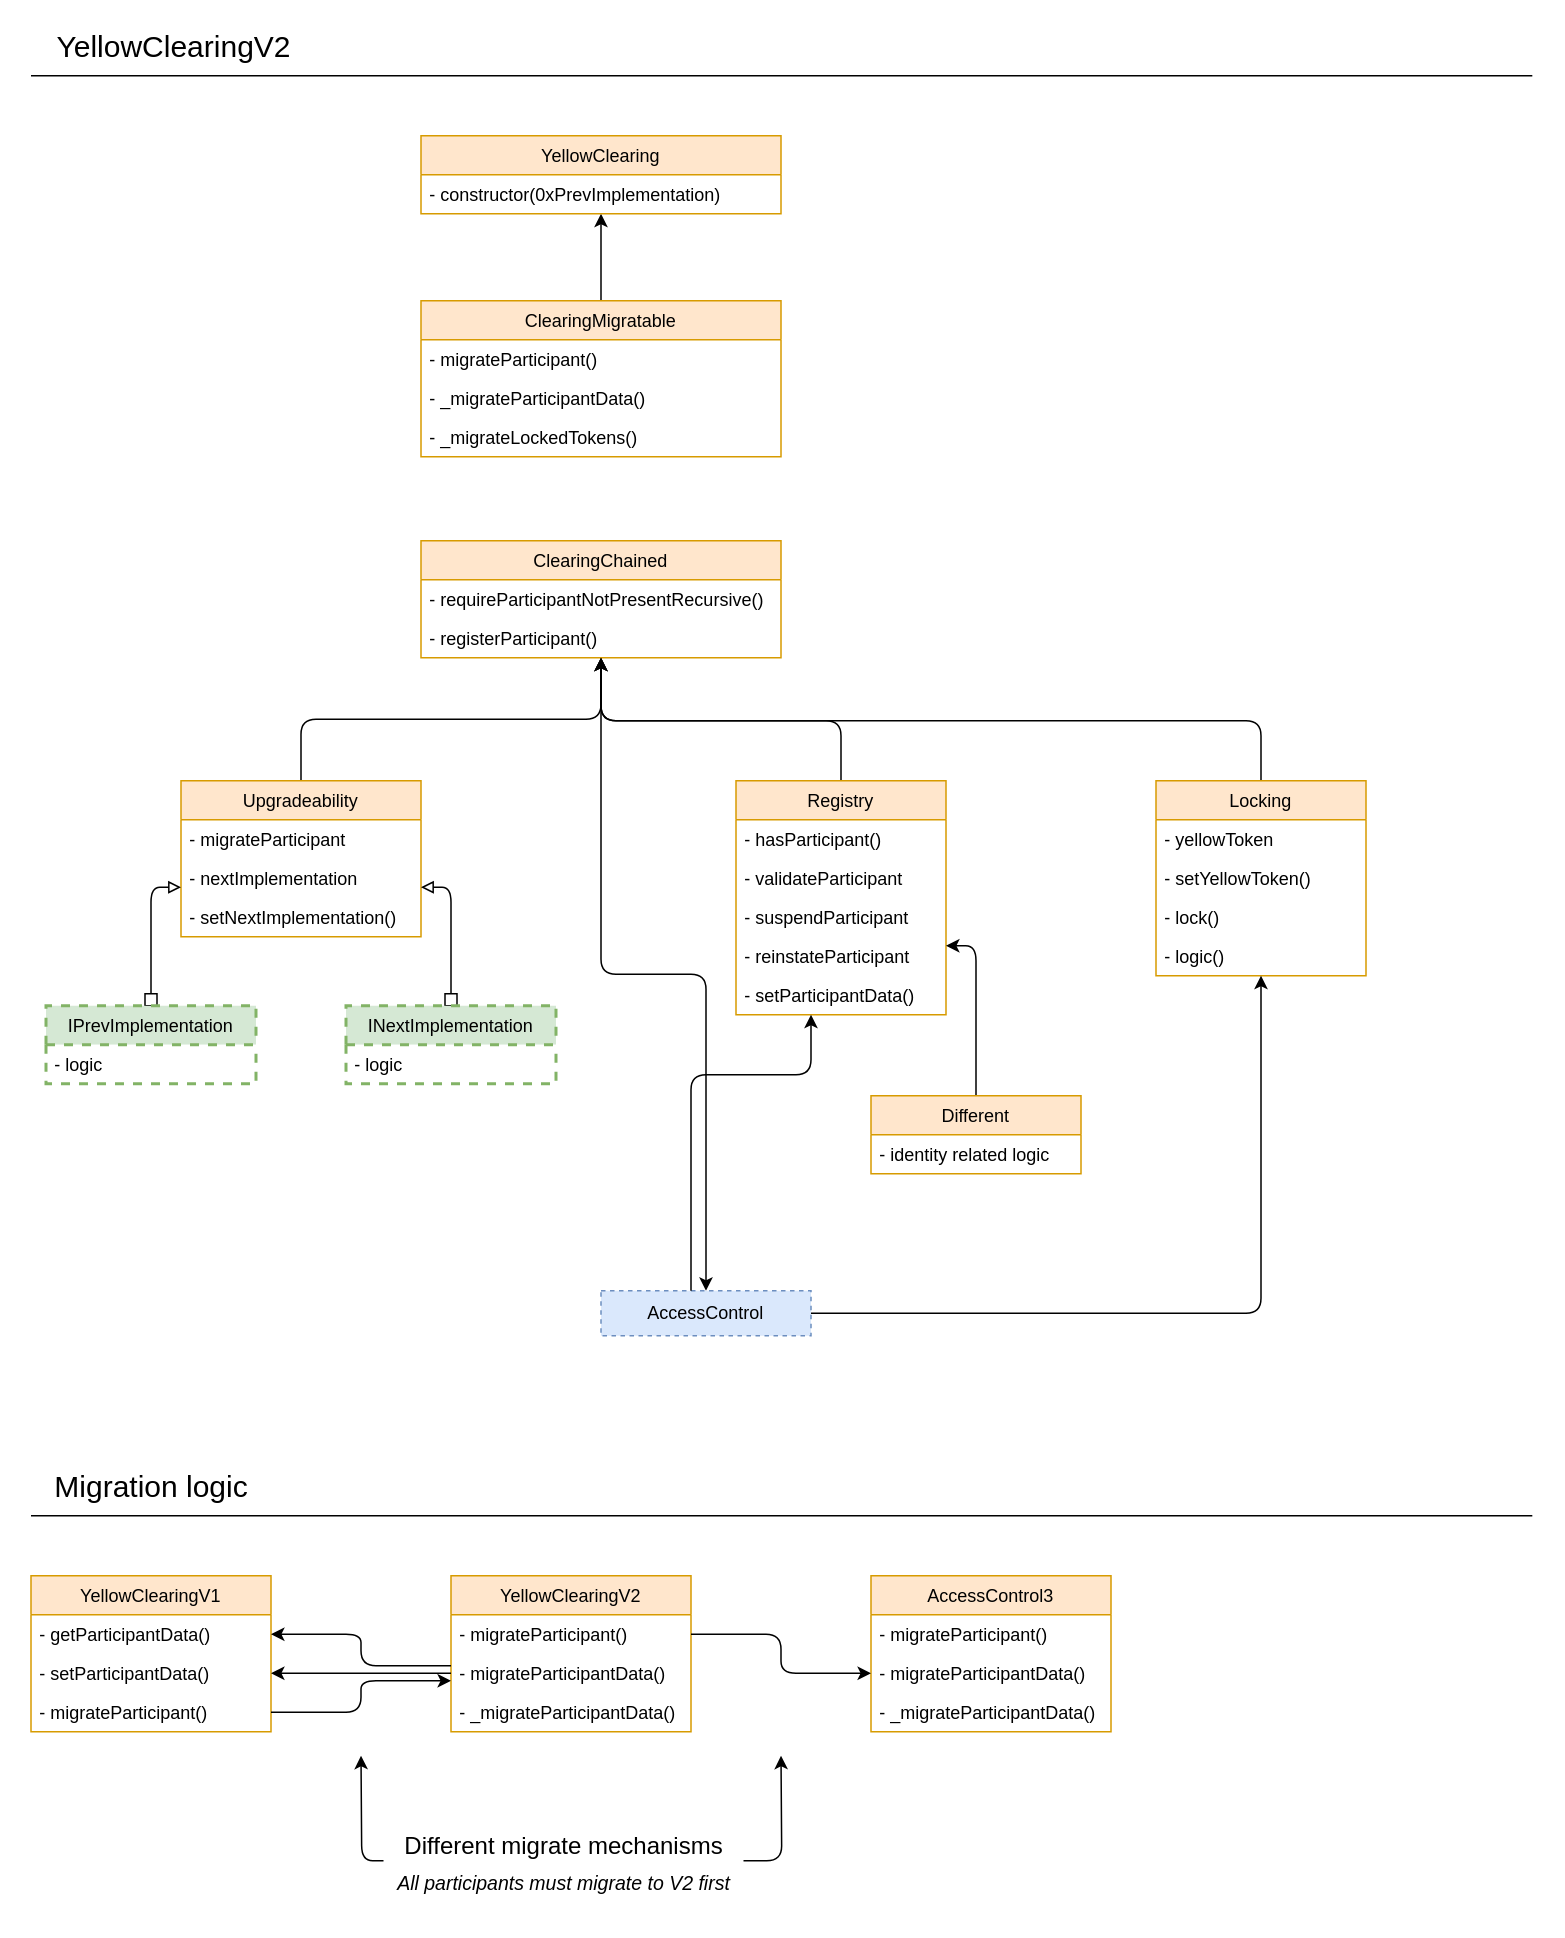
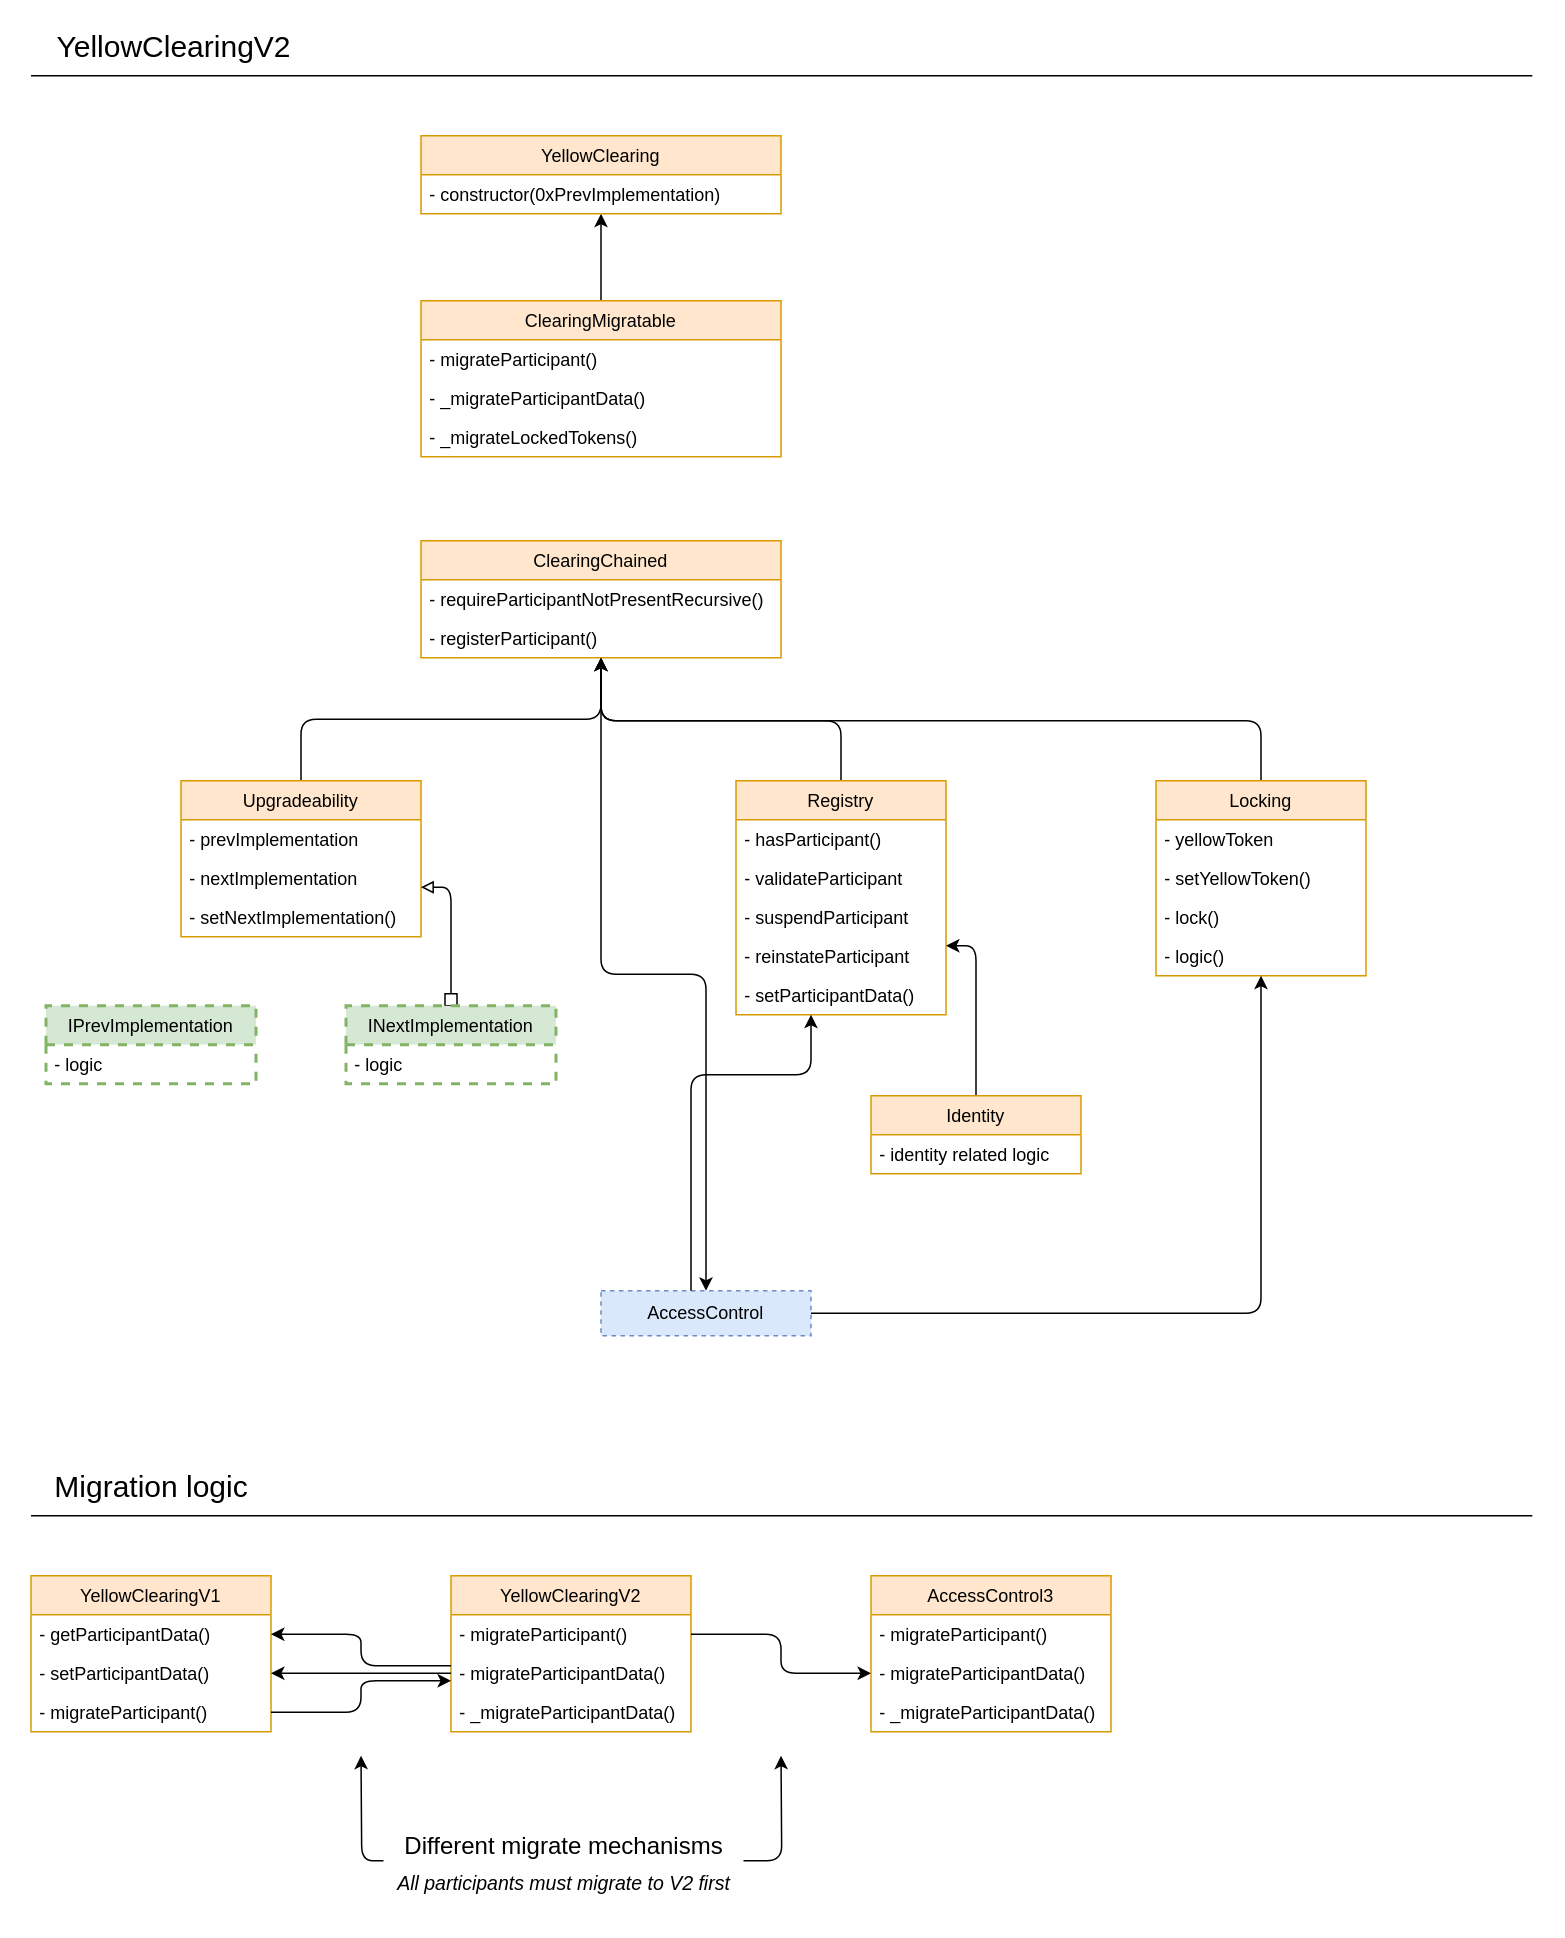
node "- migrateParticipant": label "- migrateParticipant" -> "- prevImplementation"
edge "Upgradeability" -- "IPrevImplementation": removed
node "Different": label "Different" -> "Identity"
